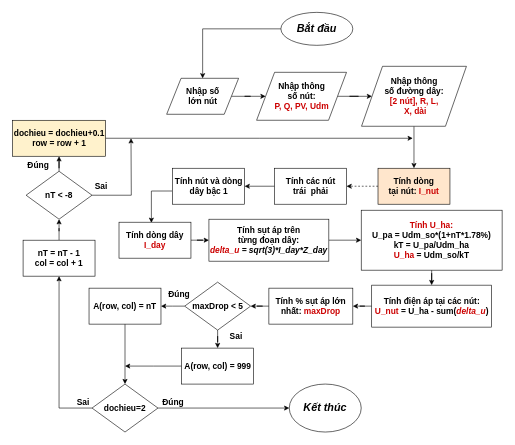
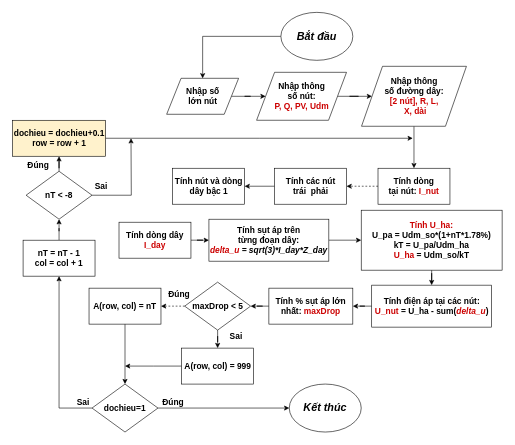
node "Bắt đầu": size 72x33 -> 72x48
node "Tính dòng tại nút: I_nut": fillcolor #ffe6cc -> #ffffff
edge "Tính nút và dòng dây bậc 1" -> "Tính dòng dây I_day": removed
edge "maxDrop < 5" -> "A(row, col) = nT": style solid -> dashed
node "dochieu=2": label "dochieu=2" -> "dochieu=1"
